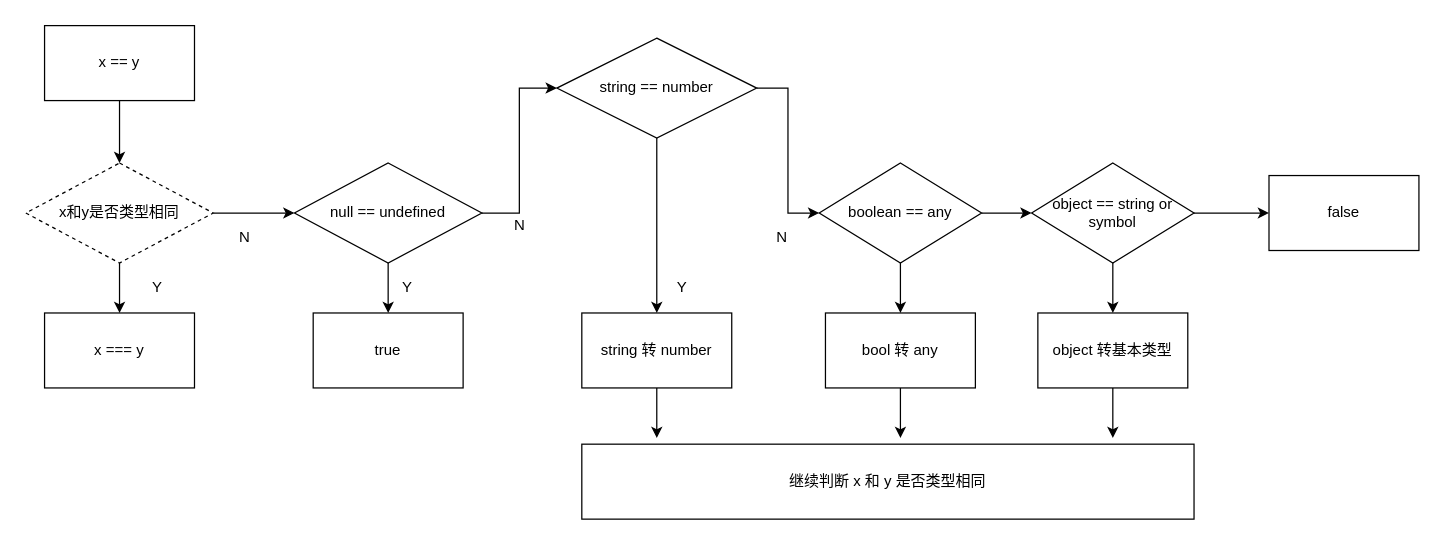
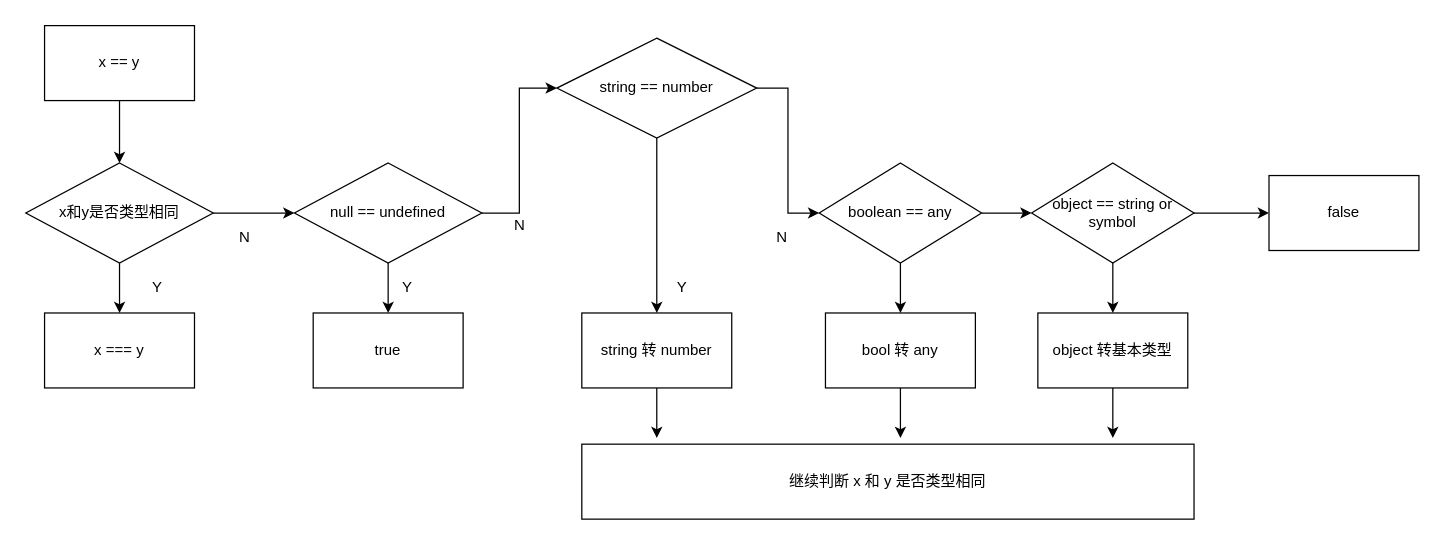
node "x和y是否类型相同": style dashed -> solid
